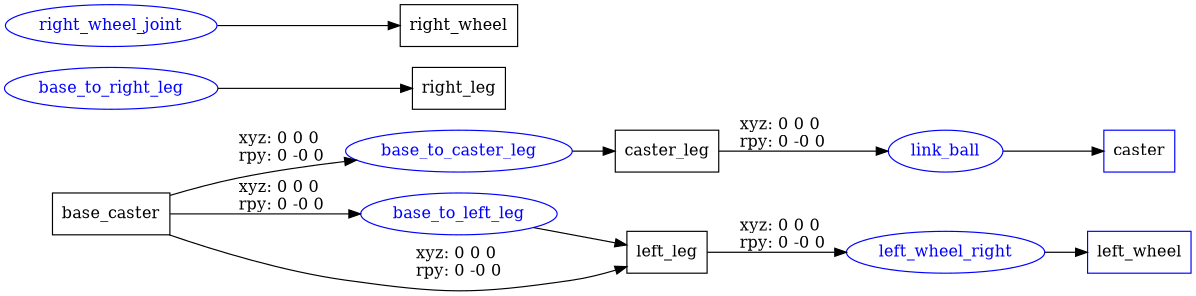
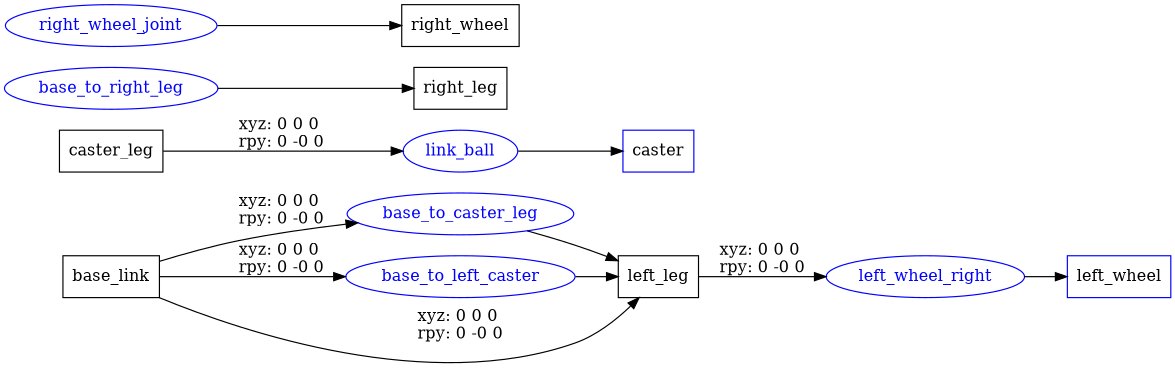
edge "base_to_caster_leg" -> "caster_leg": now "base_to_caster_leg" -> "left_leg"
node "base_caster": label "base_caster" -> "base_link"
node "base_to_left_leg": label "base_to_left_leg" -> "base_to_left_caster"
